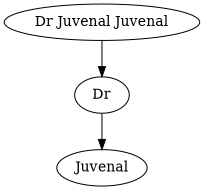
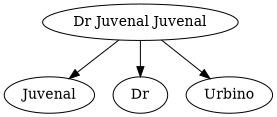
node "Urbino": added
edge "Dr" -> "Juvenal": now "Dr Juvenal Juvenal" -> "Juvenal"
